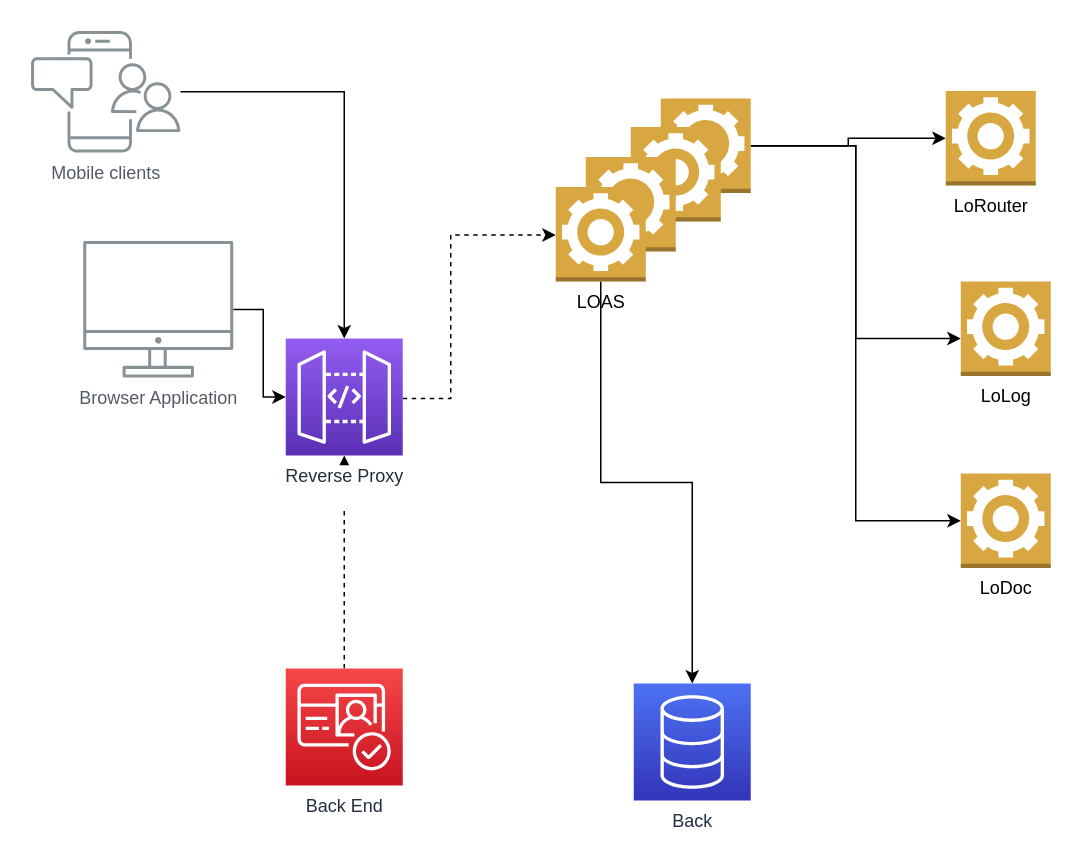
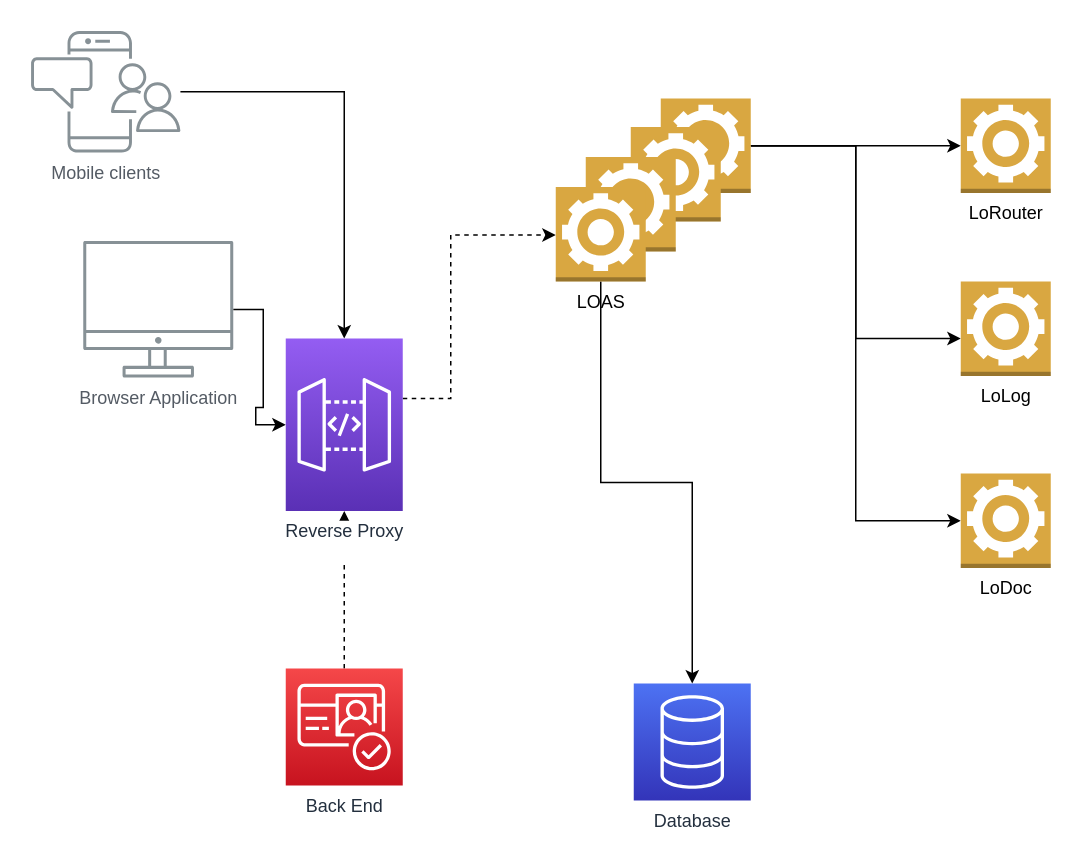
node "LoRouter": moved (991, 138) -> (1006, 146)
node "Reverse Proxy": size 117x117 -> 117x173
node "Back": label "Back" -> "Database"
